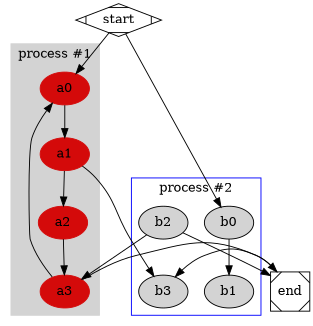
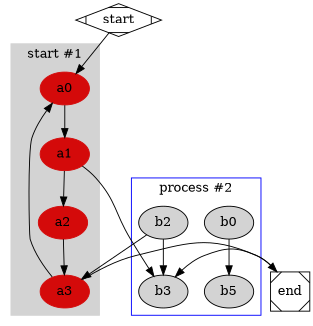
cluster "process #1": label "process #1" -> "start #1"
edge "start" -> "b0": removed
edge "b2" -> "end": now "b2" -> "b3"
node "b1": label "b1" -> "b5"
